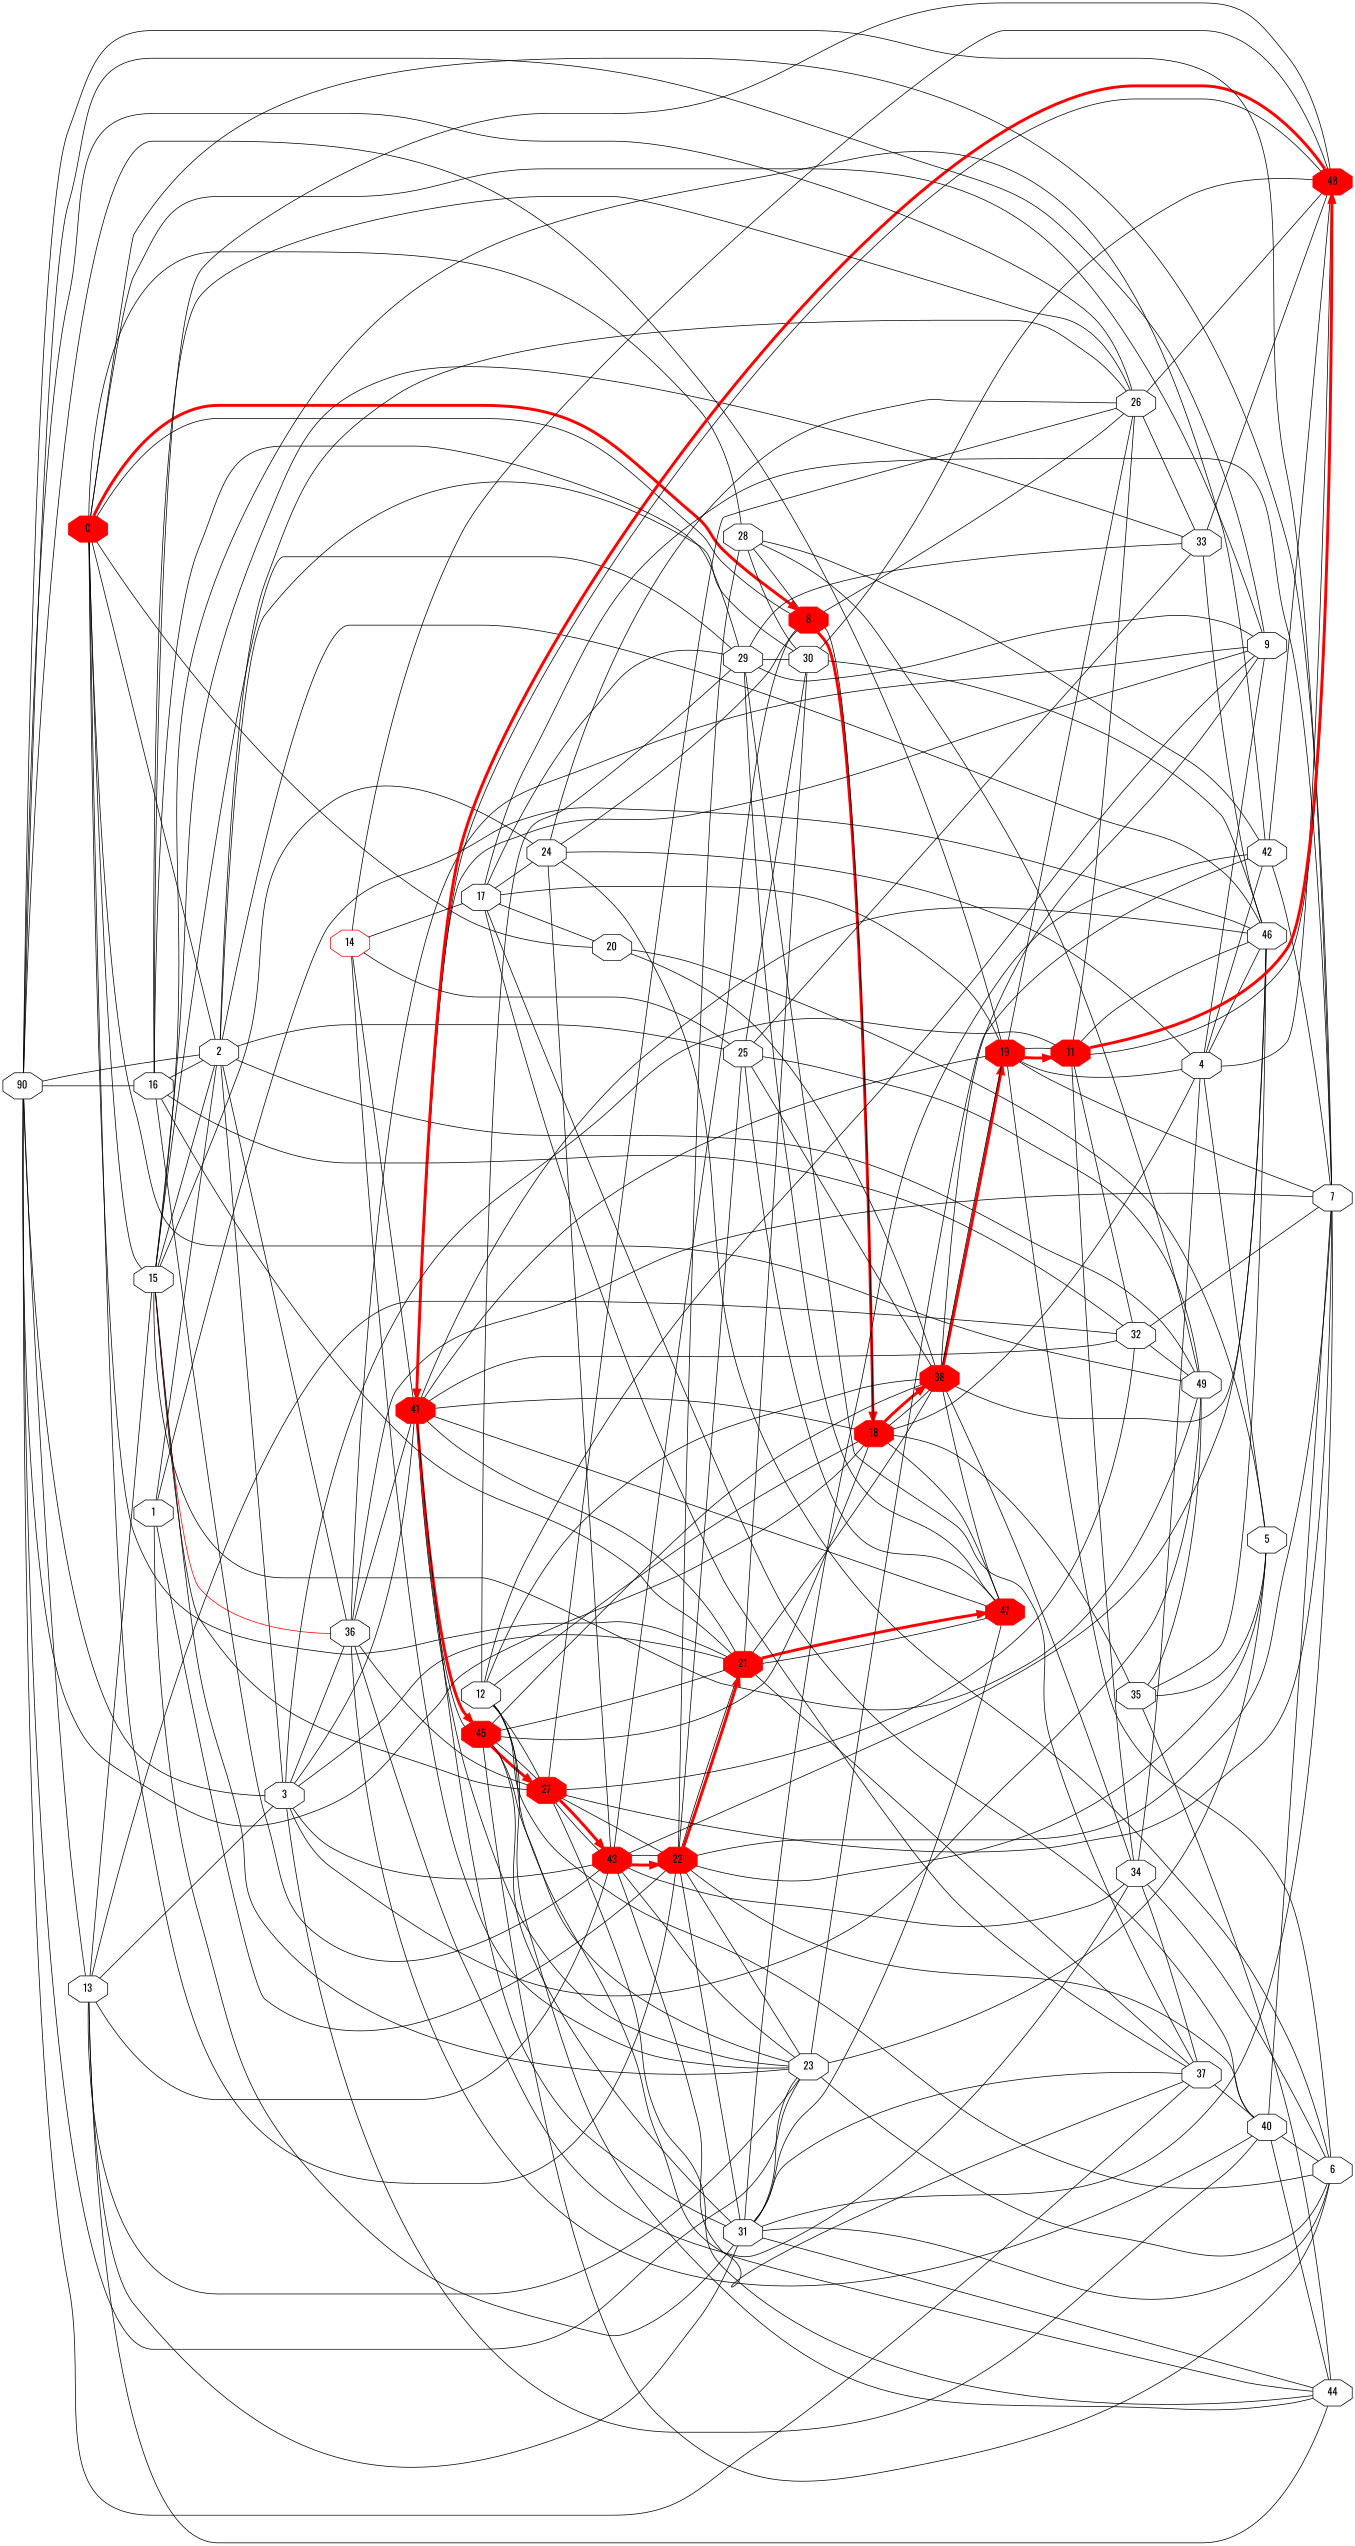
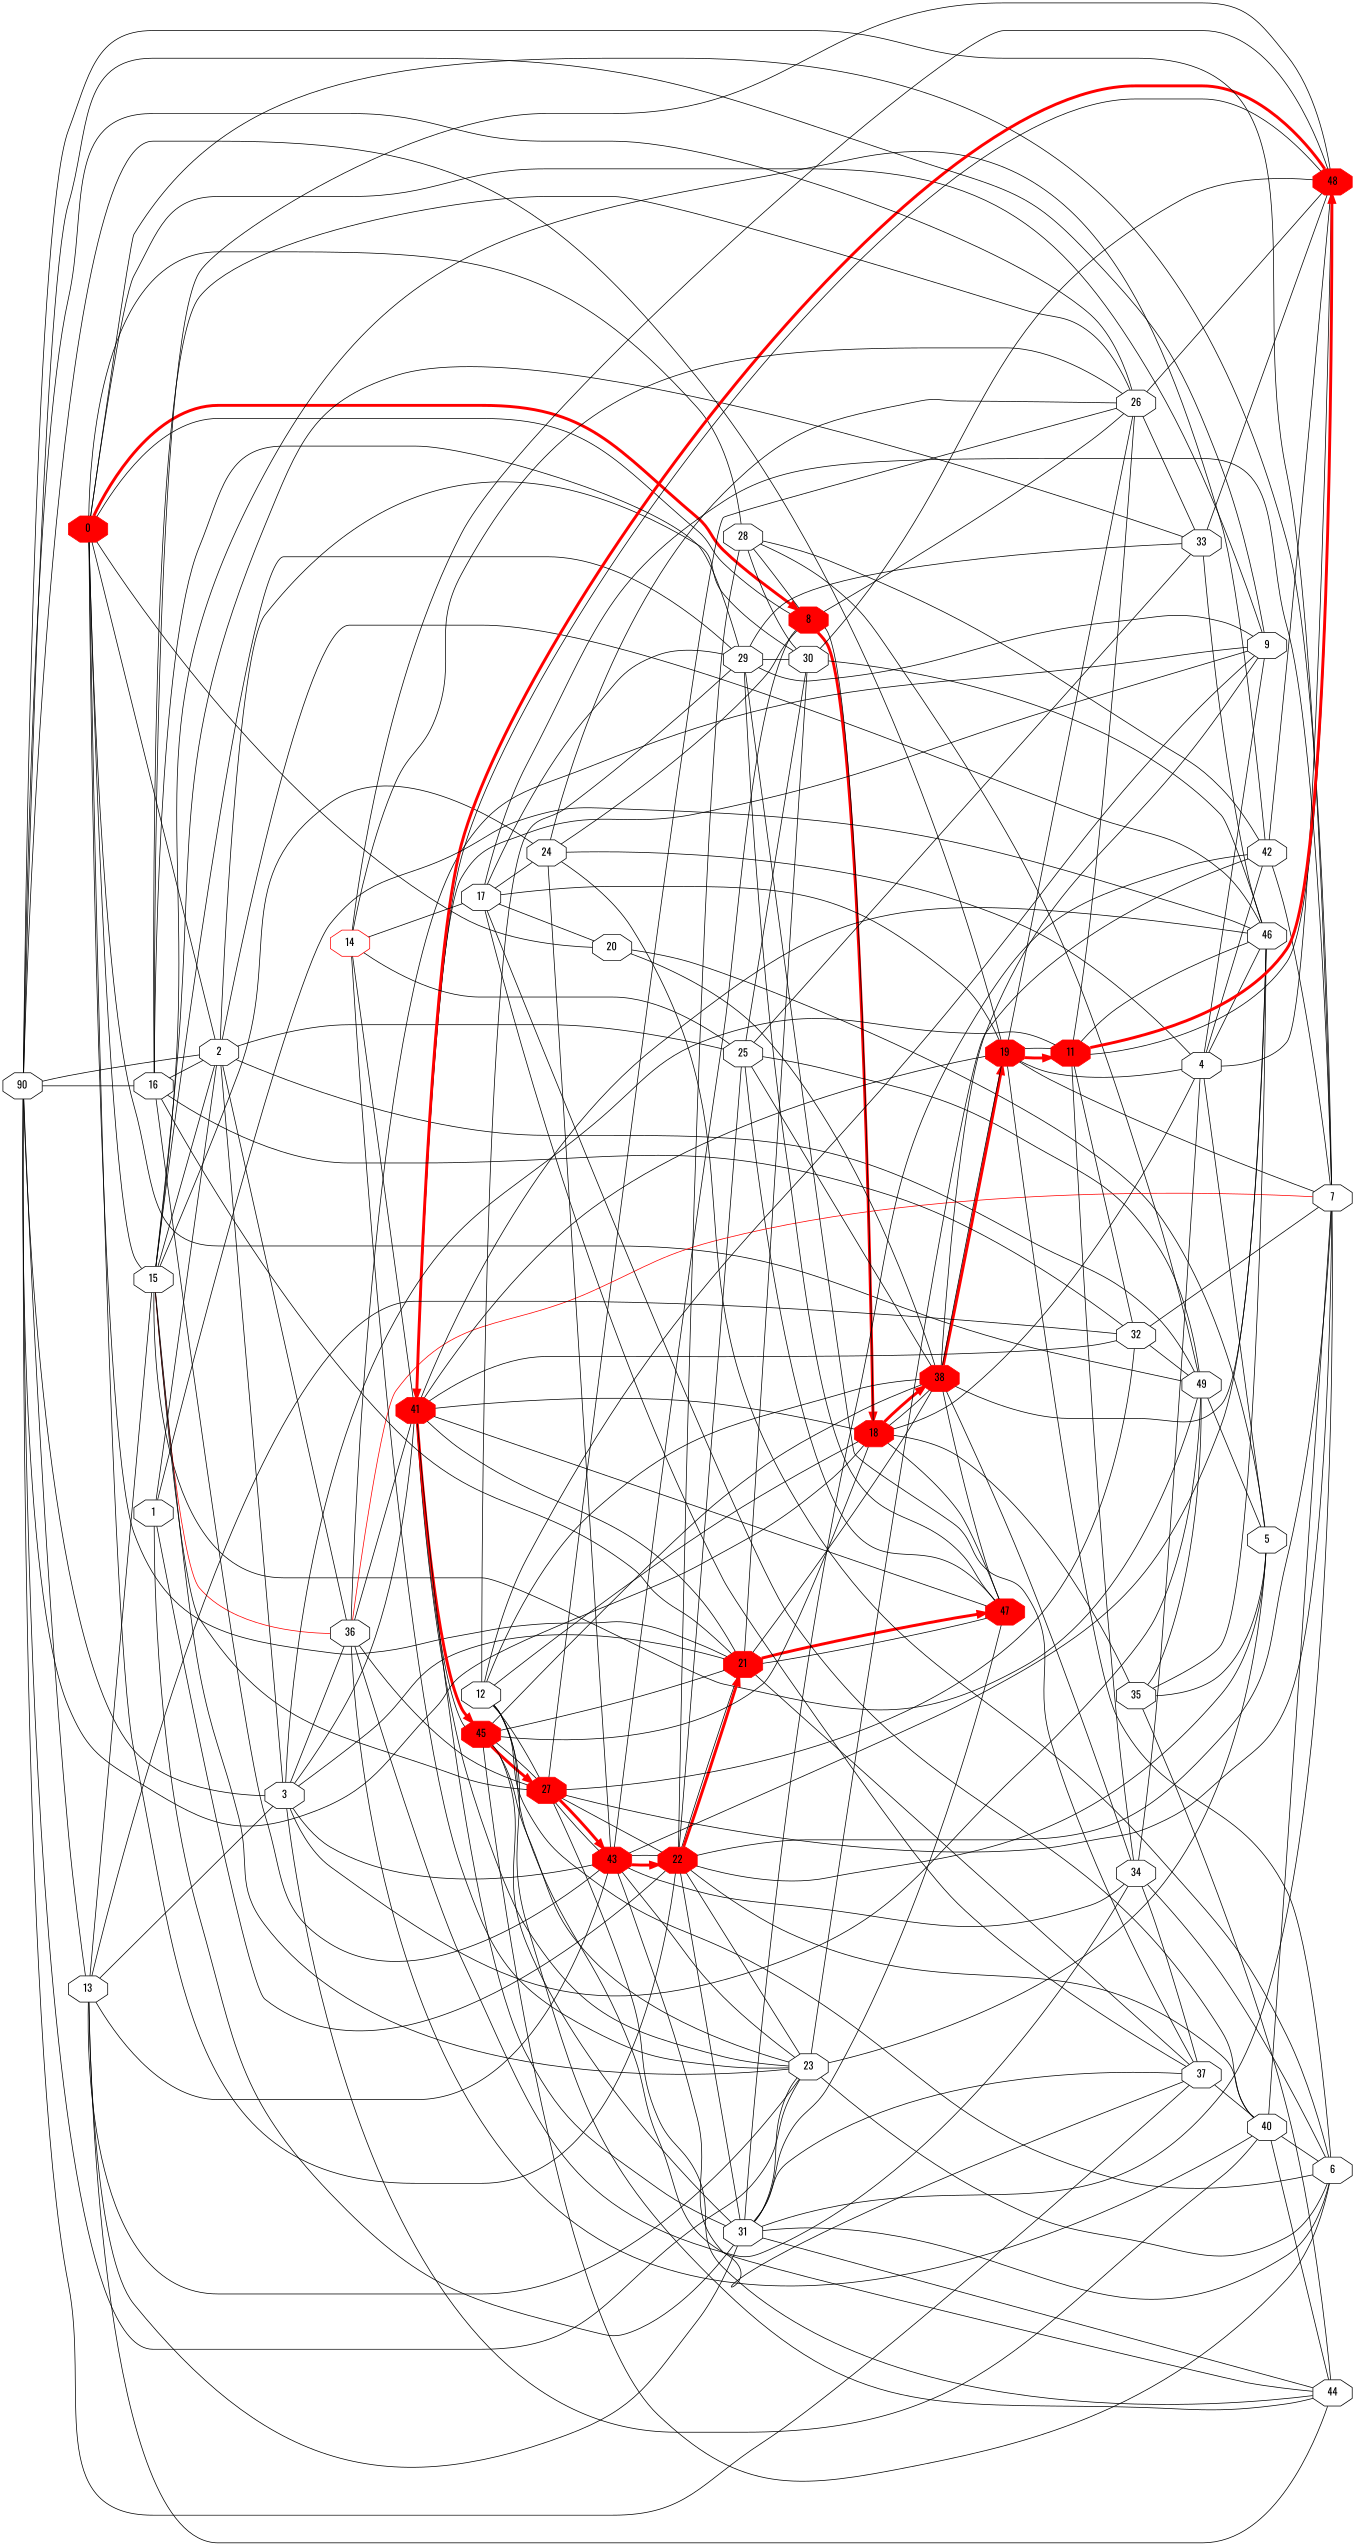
edge "26" -- "2": now "26" -- "14"
edge "7" -- "36": color black -> red
edge "49" -- "5": added
